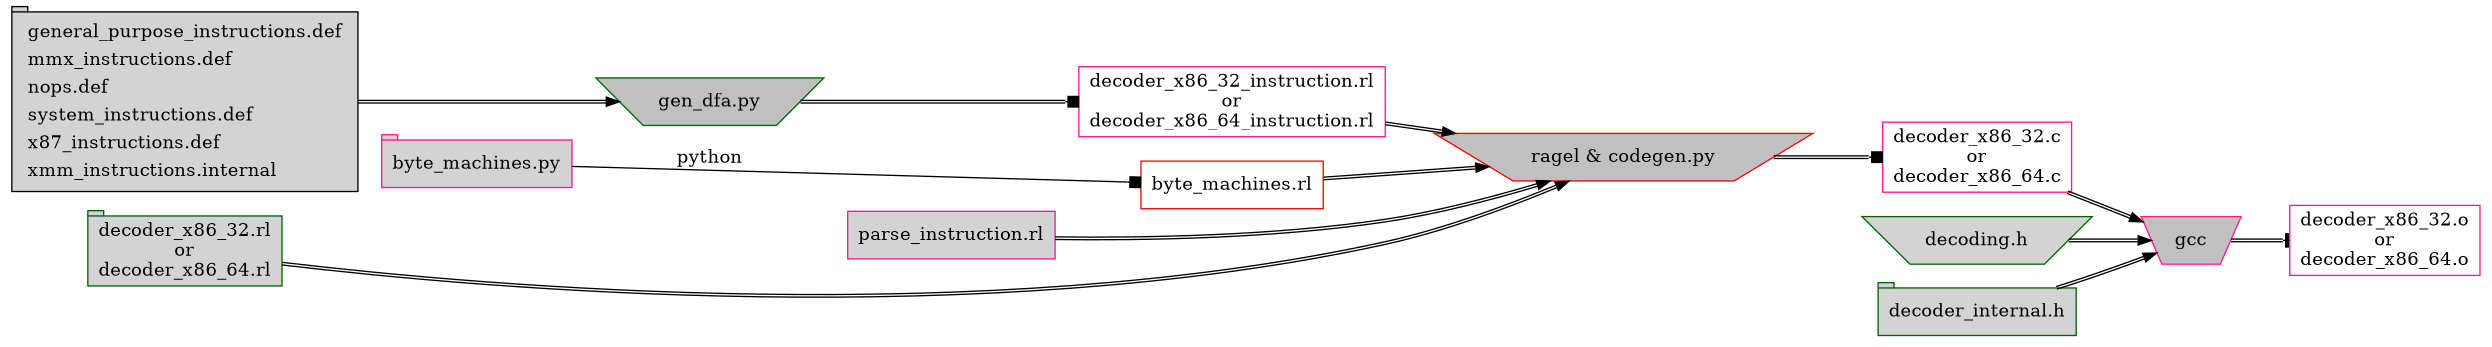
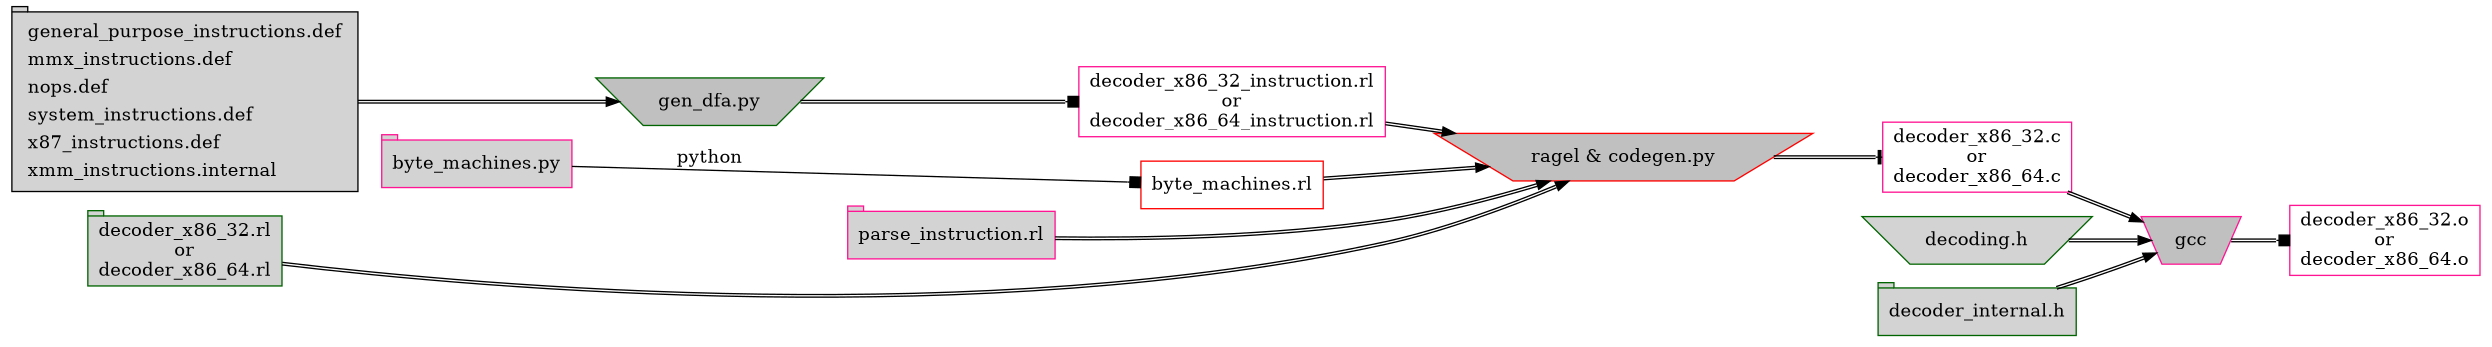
edge "ragel & codegen.py" -> "decoder_x86_32.c or decoder_x86_64.c": arrowhead box -> tee
node "parse_instruction.rl": shape box -> tab
edge "gcc" -> "decoder_x86_32.o or decoder_x86_64.o": arrowhead tee -> box
